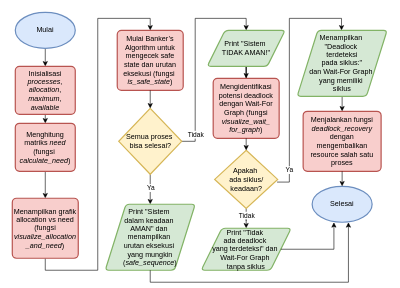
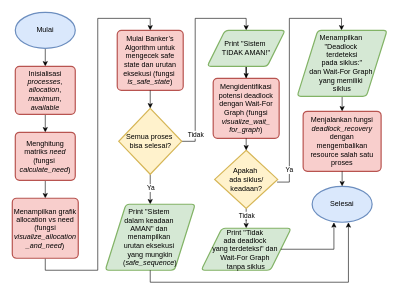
node "Menghitung matriks need (fungsi calculate_need)": moved (45, 147) -> (45, 156)
